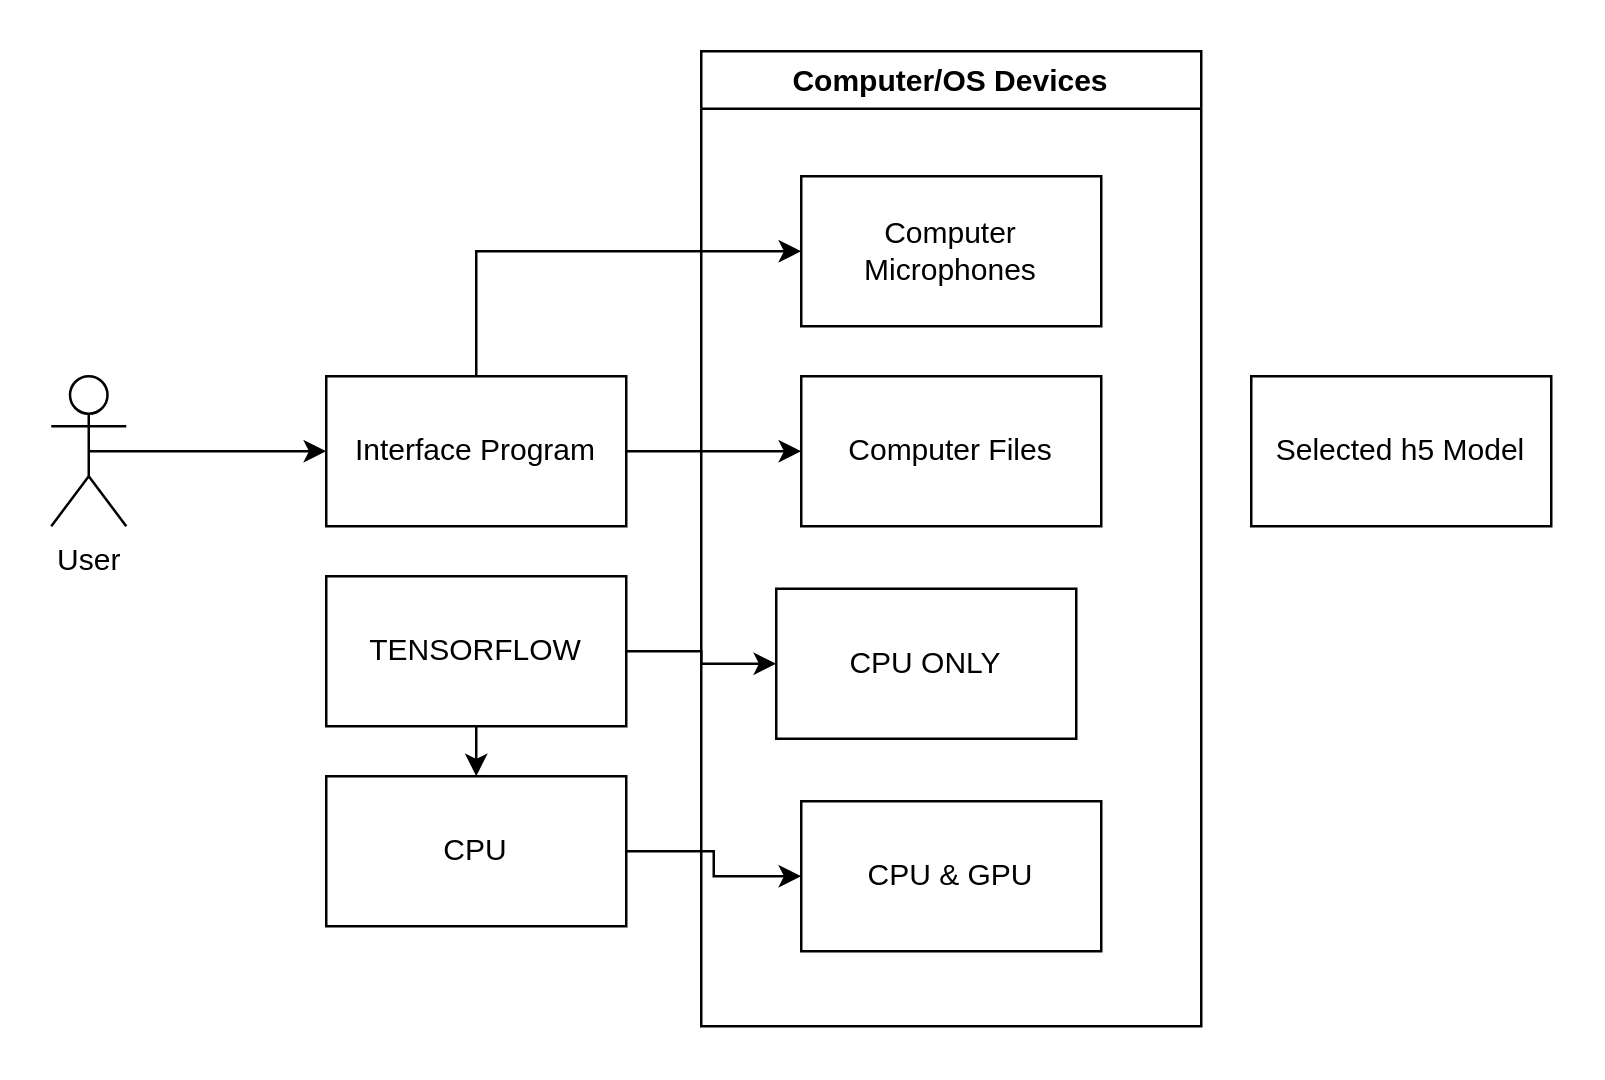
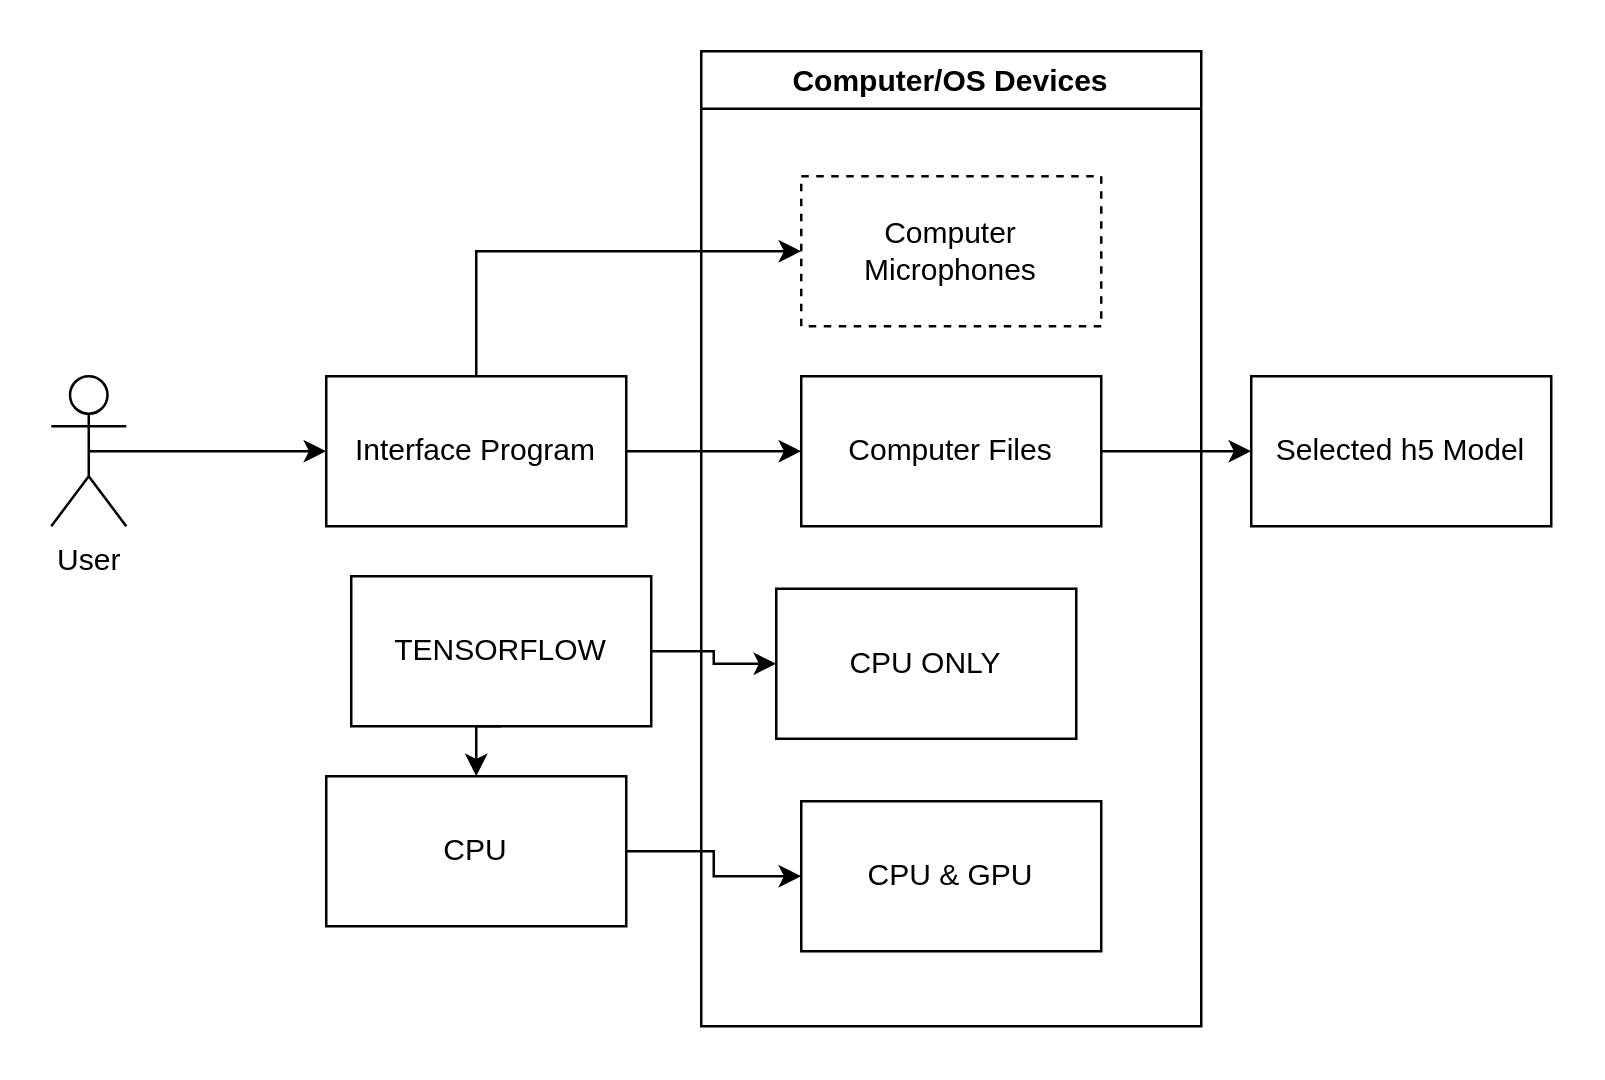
node "Computer Microphones": style solid -> dashed
edge "Computer Files" -> "Selected h5 Model": added
node "TENSORFLOW": moved (476, 651) -> (501, 651)
